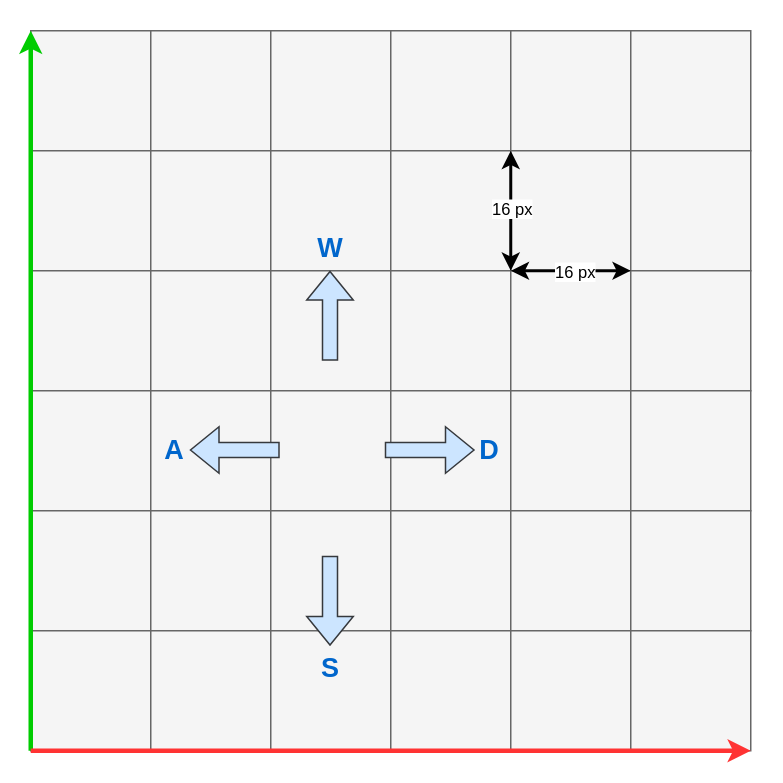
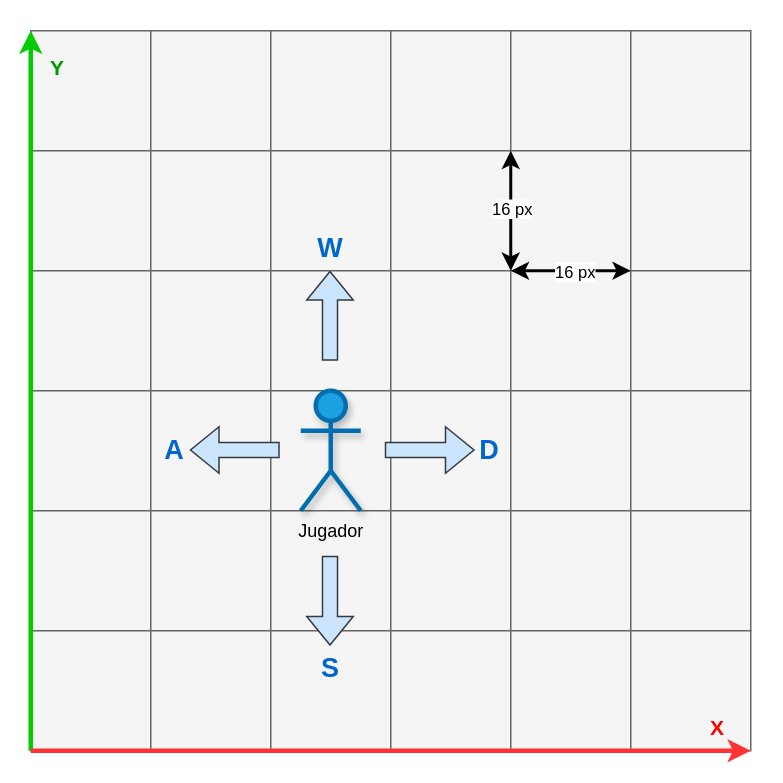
node "Y": added
node "Jugador": added
node "X": added
